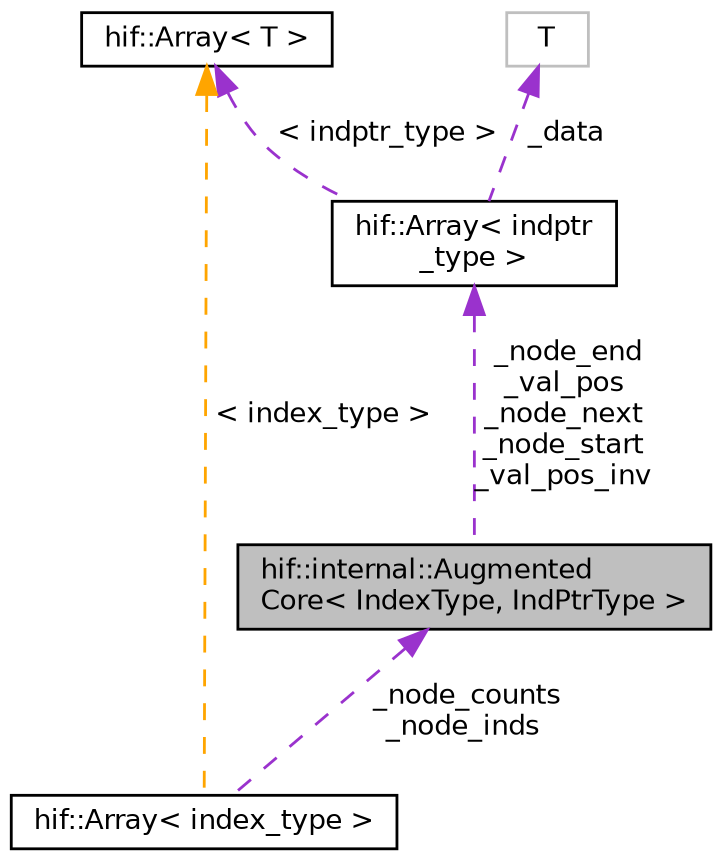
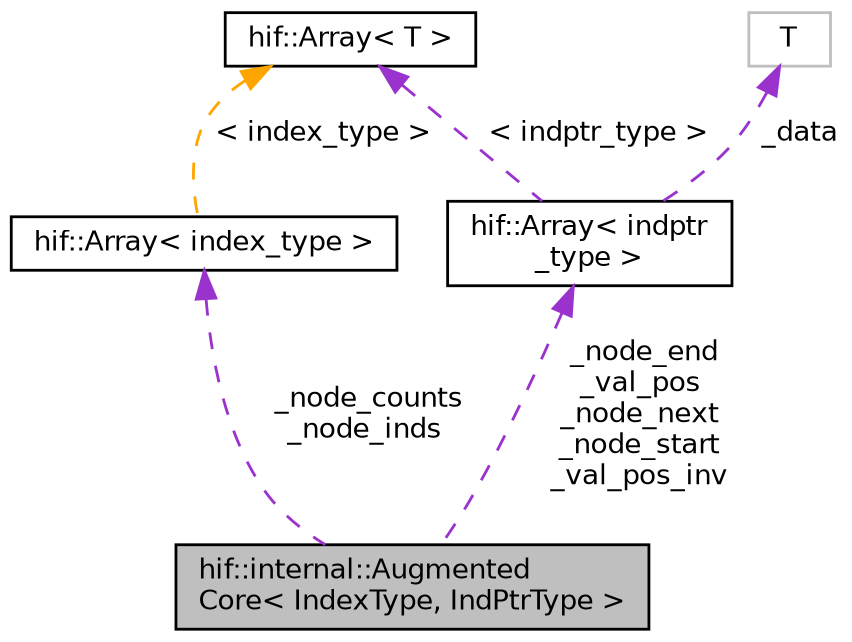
edge "hif::Array< index_type >" -> "hif::internal::Augmented Core< IndexType, IndPtrType >": reversed
